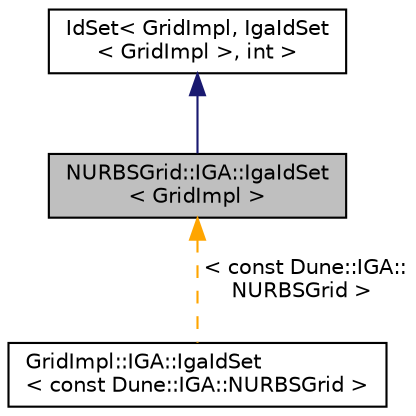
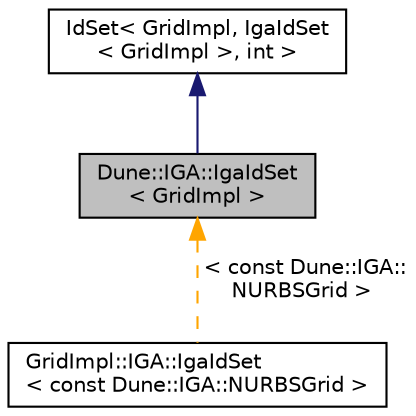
node "NURBSGrid::IGA::IgaIdSet < GridImpl >": label "NURBSGrid::IGA::IgaIdSet < GridImpl >" -> "Dune::IGA::IgaIdSet < GridImpl >"
